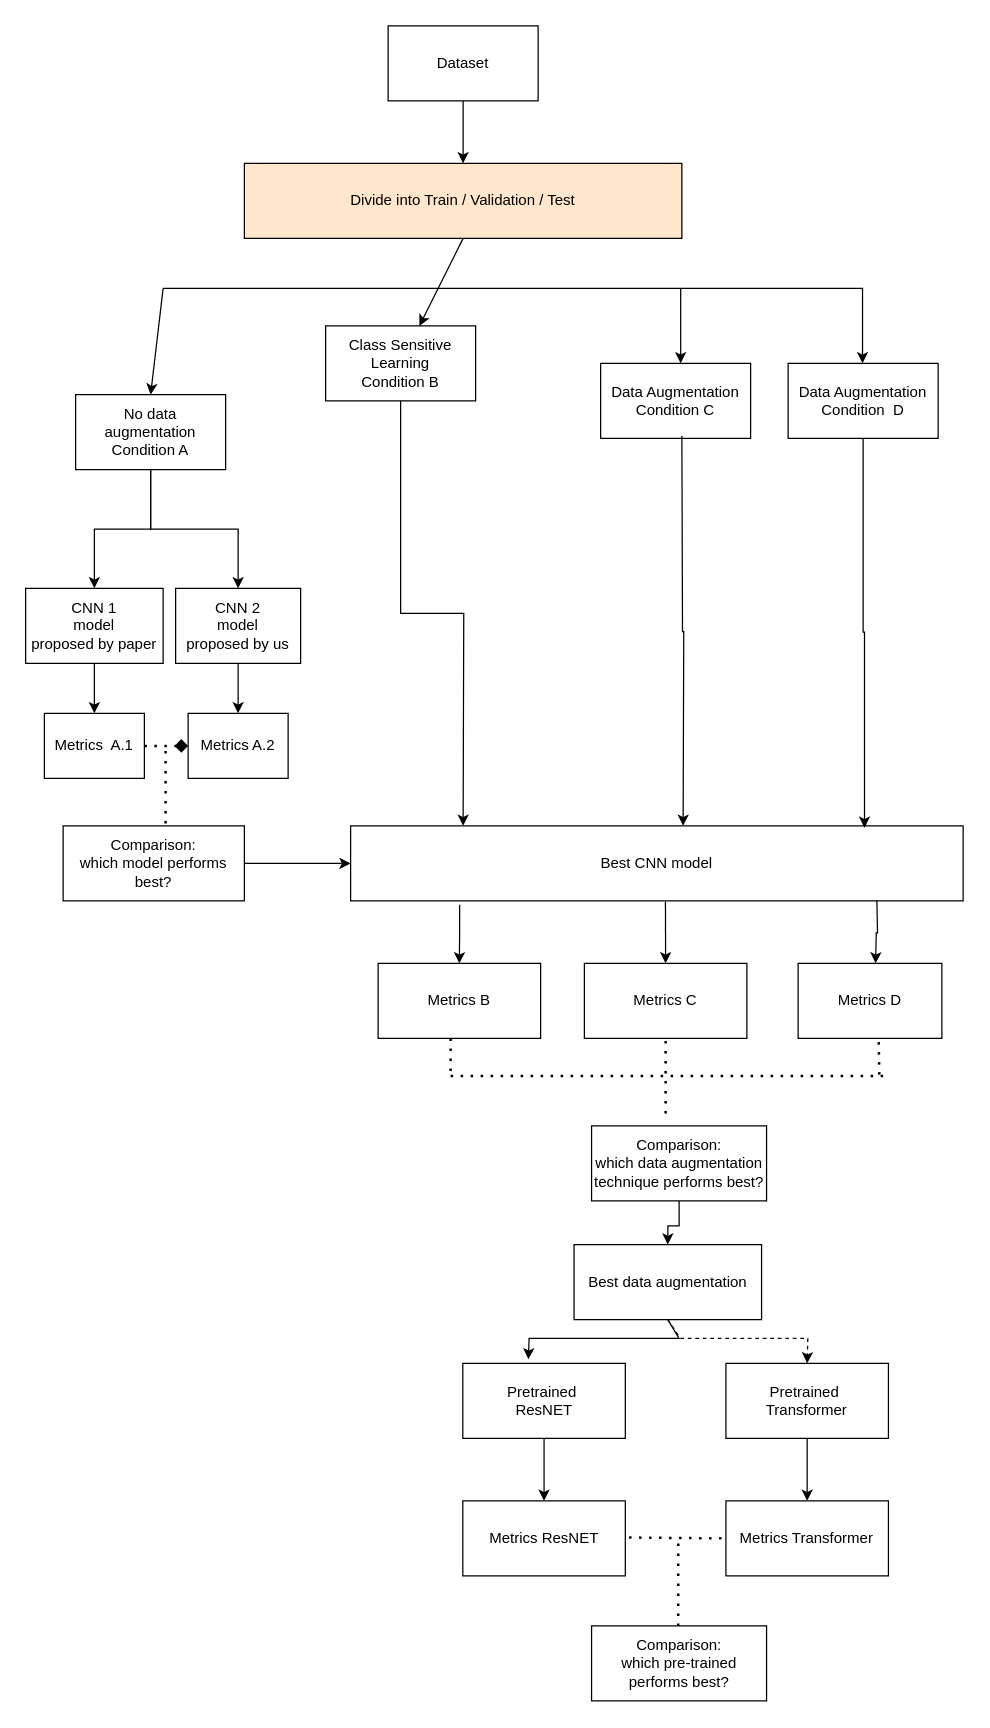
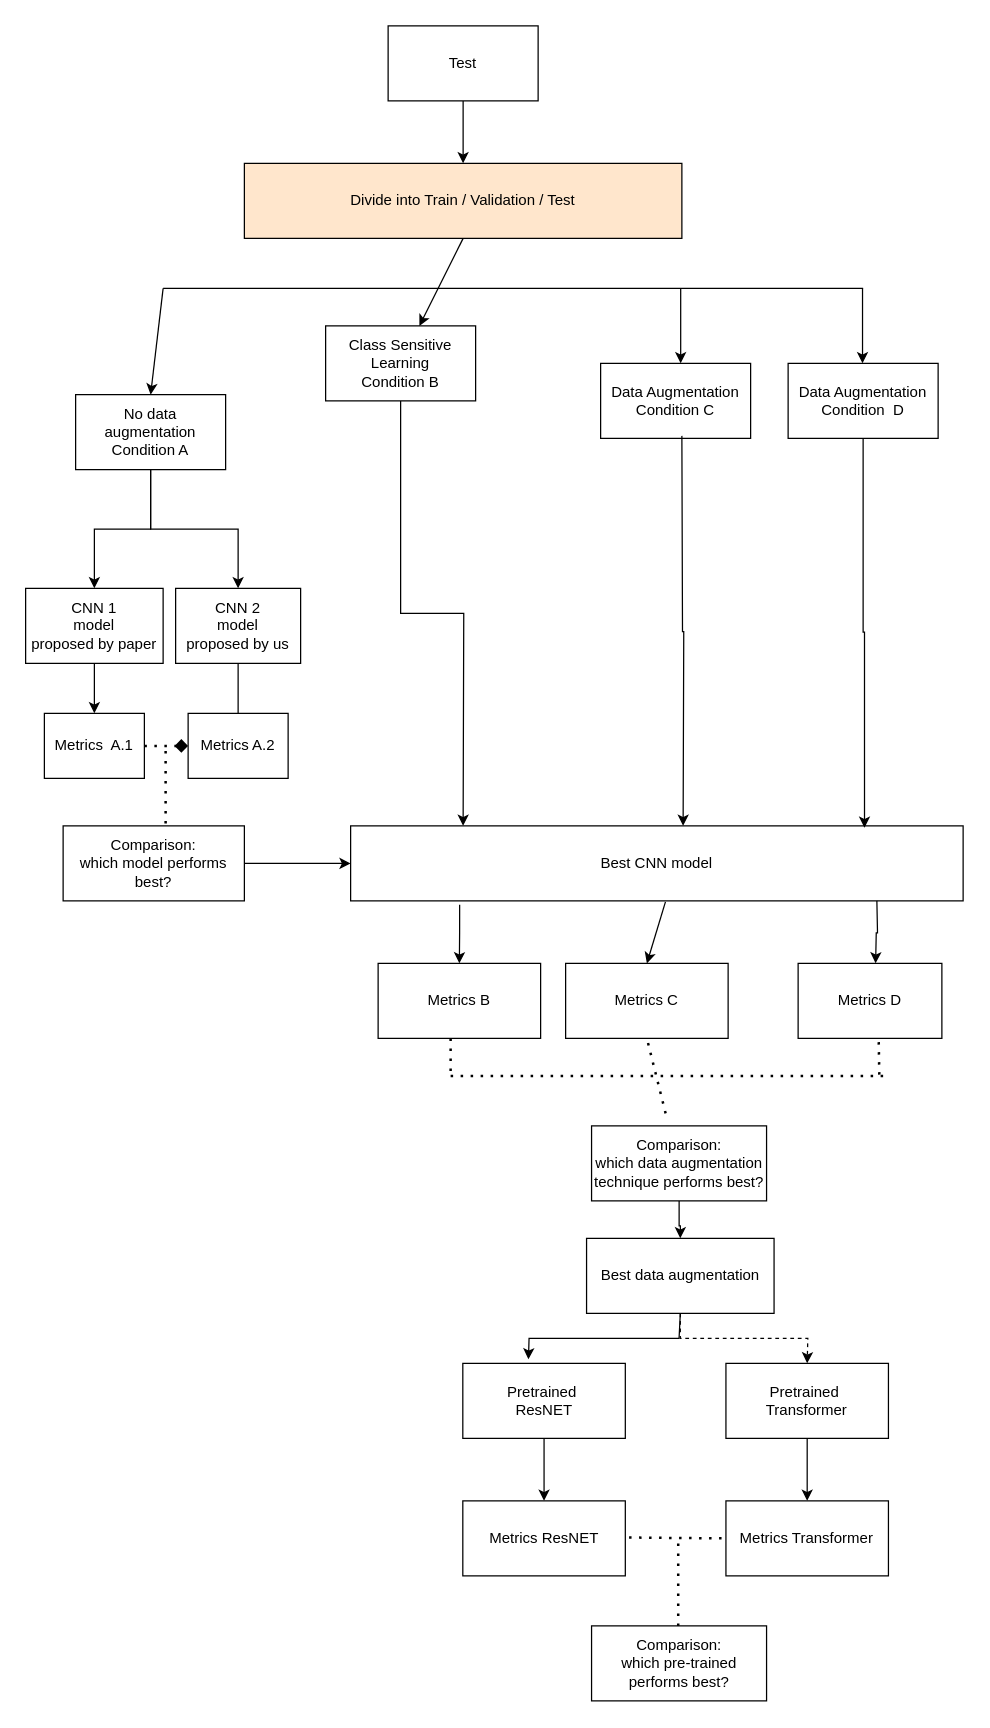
node "Dataset": label "Dataset" -> "Test"
edge "CNN 2 model proposed by us" -> "Metrics A.2": arrowhead classic -> none
node "Metrics C": moved (666, 1001) -> (647, 1001)
node "Best data augmentation": moved (668, 1282) -> (680, 1276)
